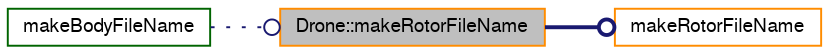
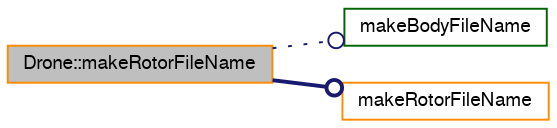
edge "makeBodyFileName" -> "Drone::makeRotorFileName": reversed
